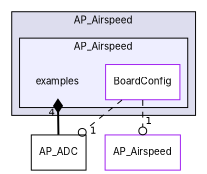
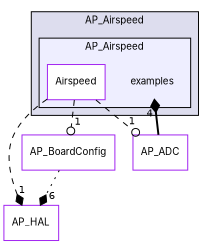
node "BoardConfig": label "BoardConfig" -> "Airspeed"
node "AP_ADC": color black -> purple
node "AP_Airspeed": label "AP_Airspeed" -> "AP_BoardConfig"
node "AP_HAL": added
